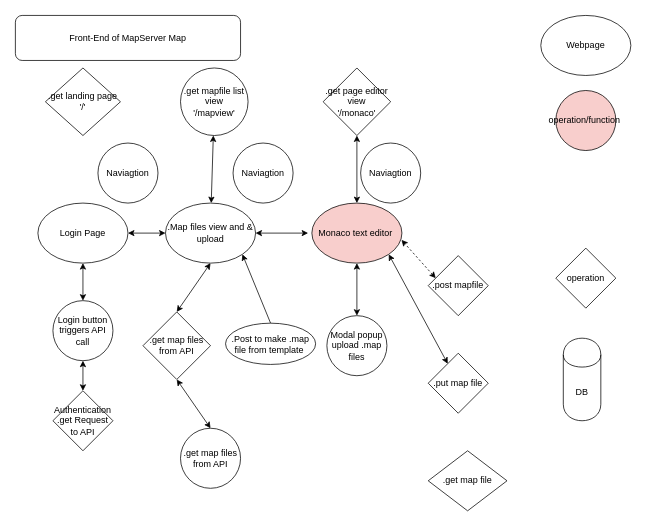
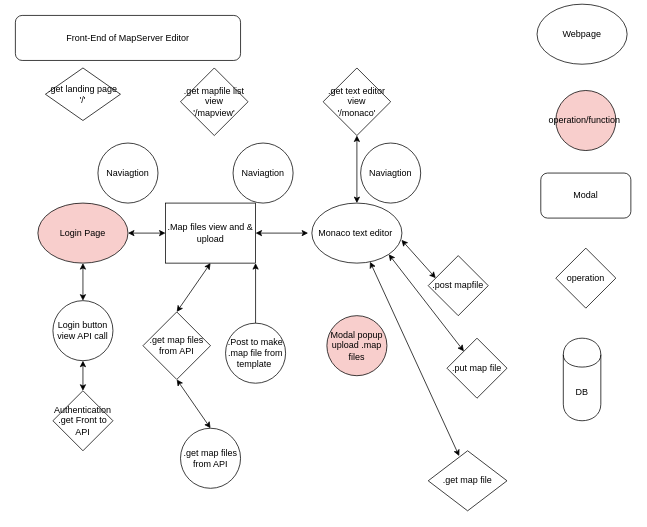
node "Front-End of MapServer Map": label "Front-End of MapServer Map" -> "Front-End of MapServer Editor"
node "Webpage": moved (585, 45) -> (582, 34)
node ".get landing page '/'": size 75x68 -> 75x53
node ".get mapfile list view '/mapview'": shape ellipse -> diamond
node ".get page editor view '/monaco'": label ".get page editor view '/monaco'" -> ".get text editor view '/monaco'"
edge ".get mapfile list view '/mapview'" -- ".Map files view and & upload": removed
node "Modal": added
node "Login Page": fillcolor #ffffff -> #f8cecc
node ".Map files view and & upload": shape ellipse -> rectangle
node "Monaco text editor": fillcolor #f8cecc -> #ffffff
edge "Monaco text editor" -- ".post mapfile": style dashed -> solid
edge "Monaco text editor" -- "Modal popup upload .map files": removed
node "Login button triggers API call": label "Login button triggers API call" -> "Login button view API call"
node ".Post to make .map file from template": size 90x41 -> 60x60
node "Modal popup upload .map files": fillcolor #ffffff -> #f8cecc
edge "Monaco text editor" -- ".get map file": added
node ".put map file": moved (458, 383) -> (477, 368)
node "Authentication .get Request to API": label "Authentication .get Request to API" -> "Authentication .get Front to API"
